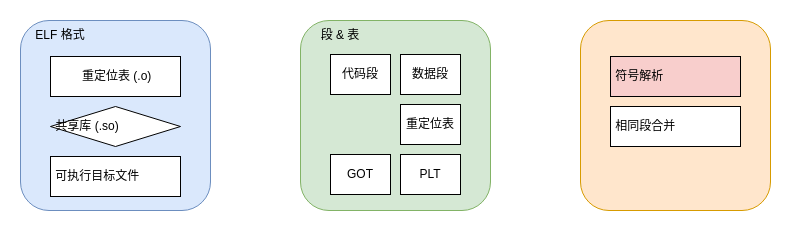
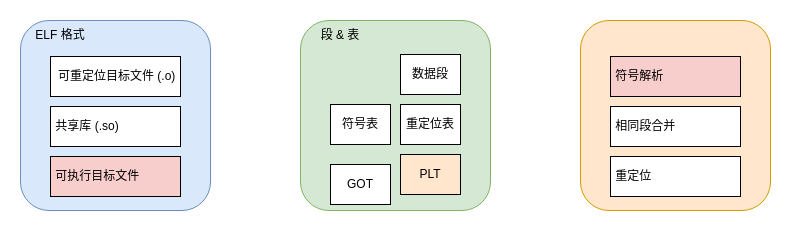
node "代码段": removed
node "重定位表 (.o)": label "重定位表 (.o)" -> "可重定位目标文件 (.o)"
node "符号表": added
node "共享库 (.so)": shape diamond -> rectangle
node "GOT": moved (361, 175) -> (361, 185)
node "PLT": fillcolor #ffffff -> #ffe6cc
node "可执行目标文件": fillcolor #ffffff -> #f8cecc
node "重定位": added
